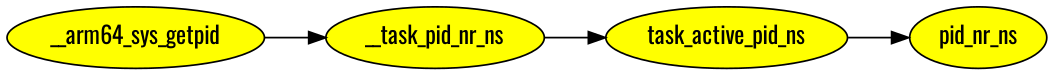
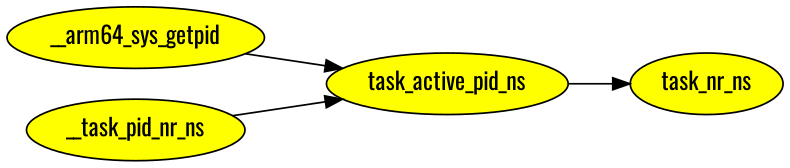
edge "__arm64_sys_getpid" -> "__task_pid_nr_ns": now "__arm64_sys_getpid" -> "task_active_pid_ns"
node "pid_nr_ns": label "pid_nr_ns" -> "task_nr_ns"
